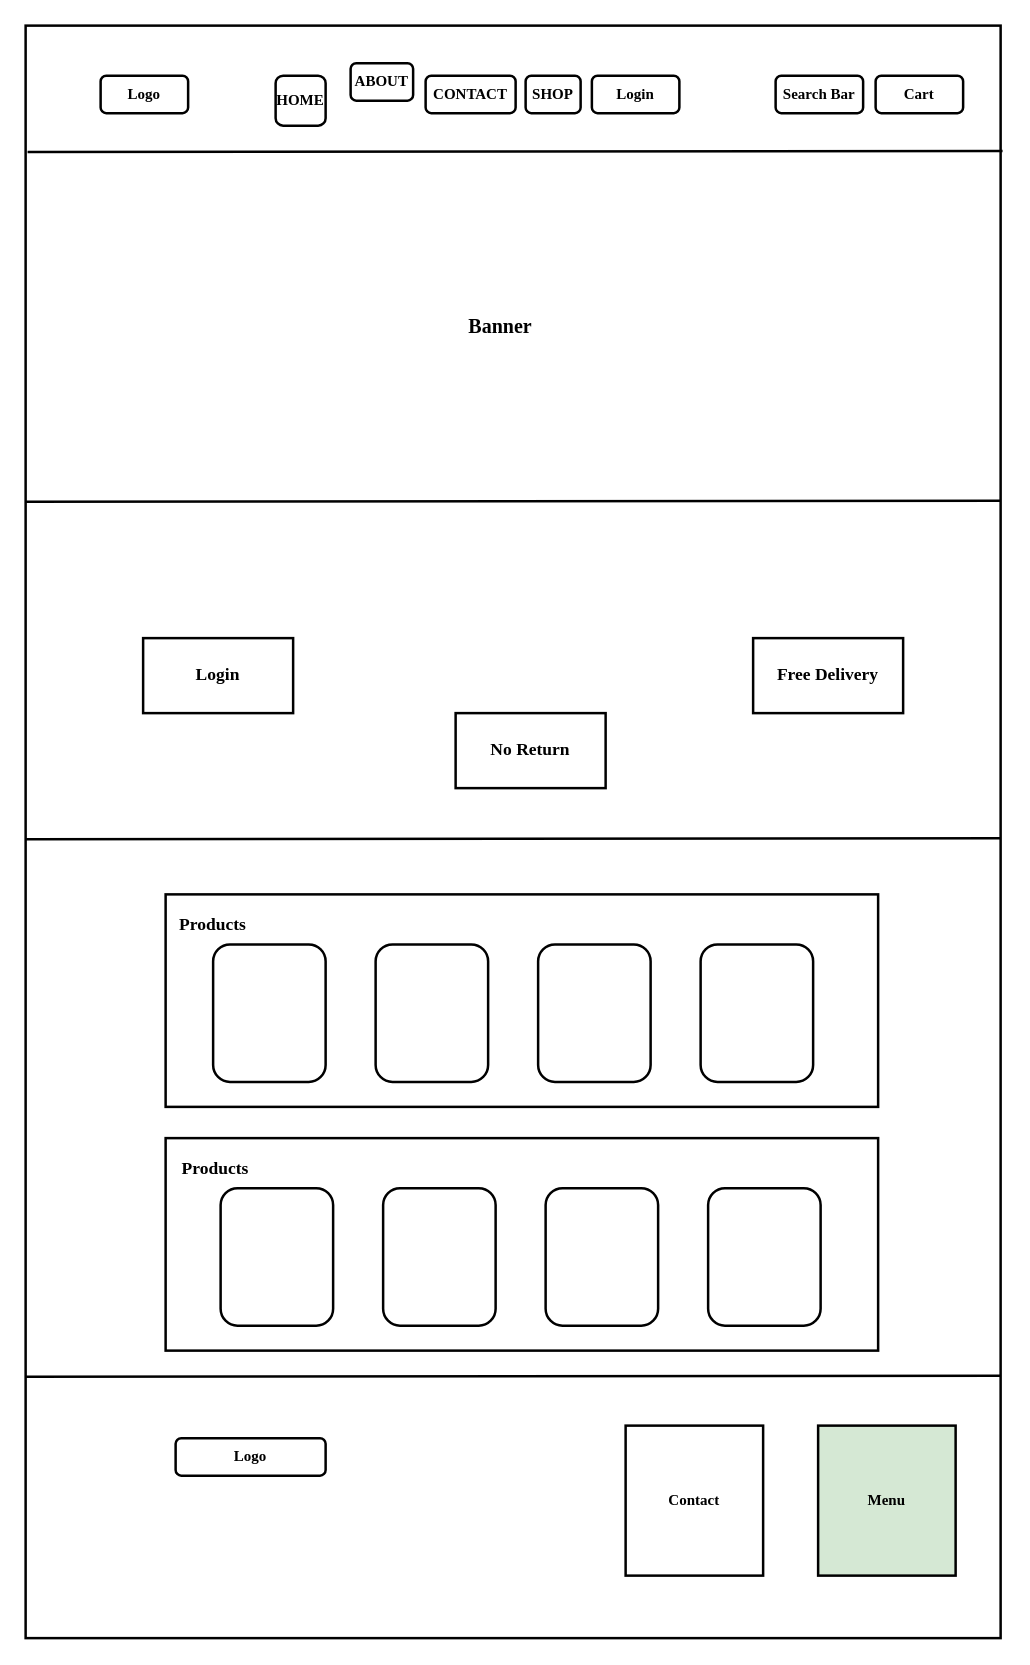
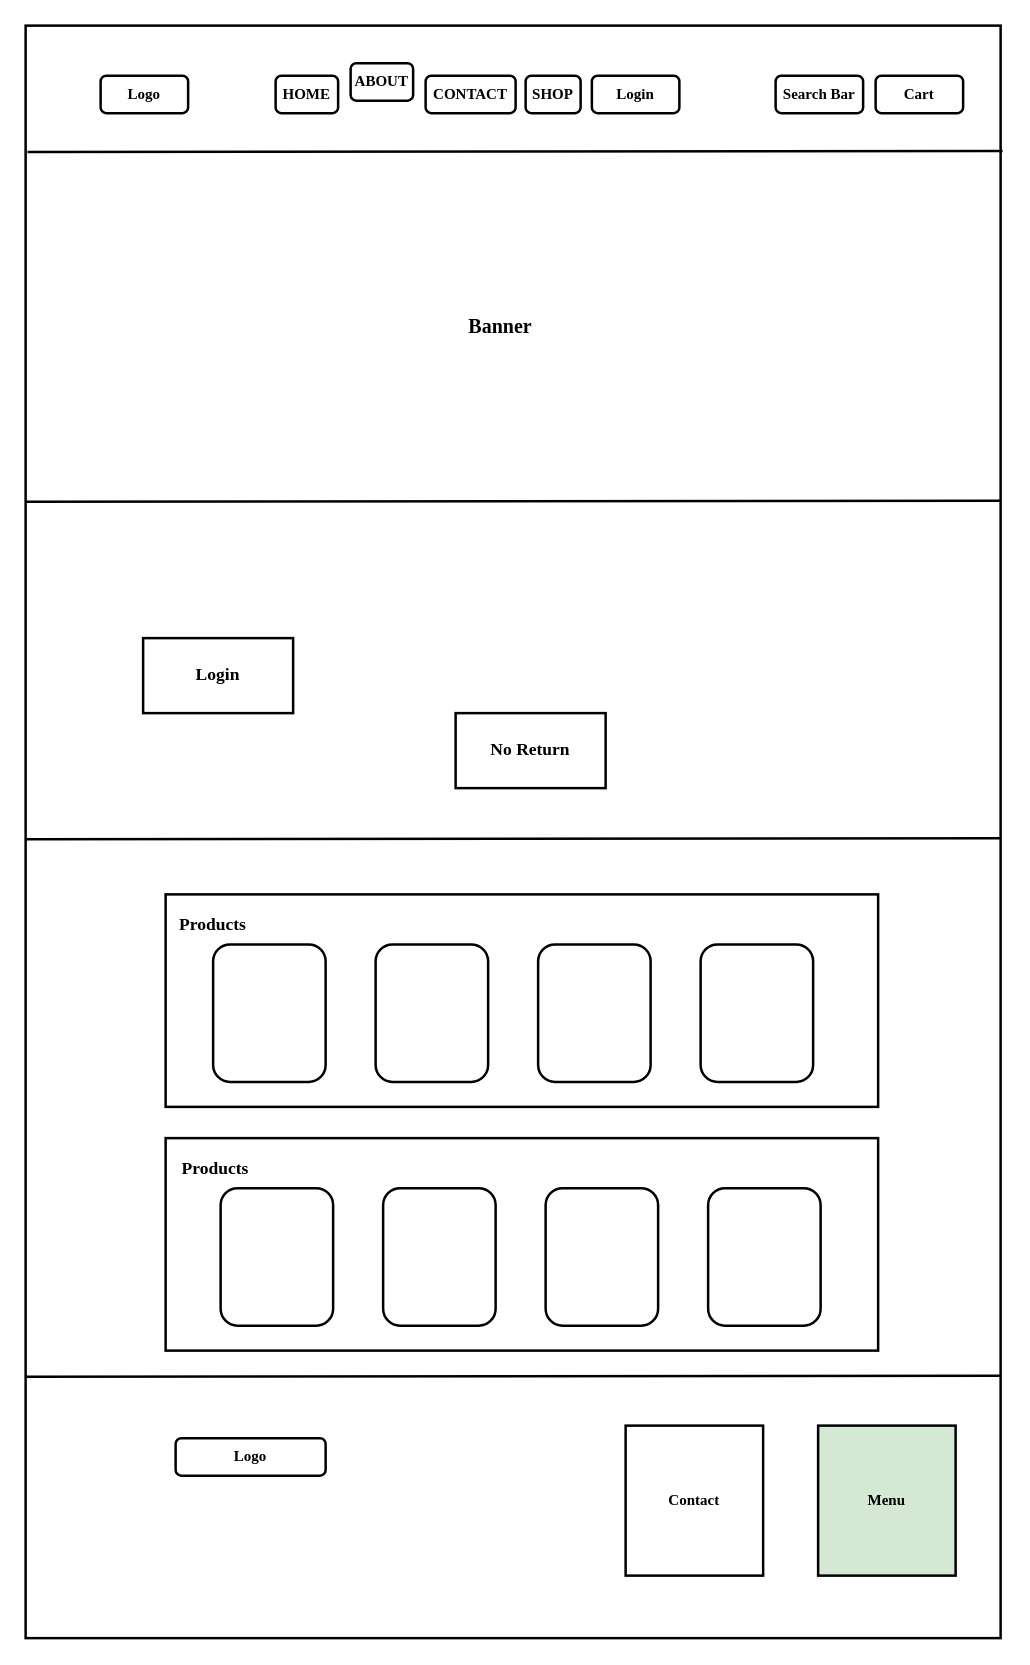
node "HOME": size 50x50 -> 63x38
node "Free Delivery": removed
